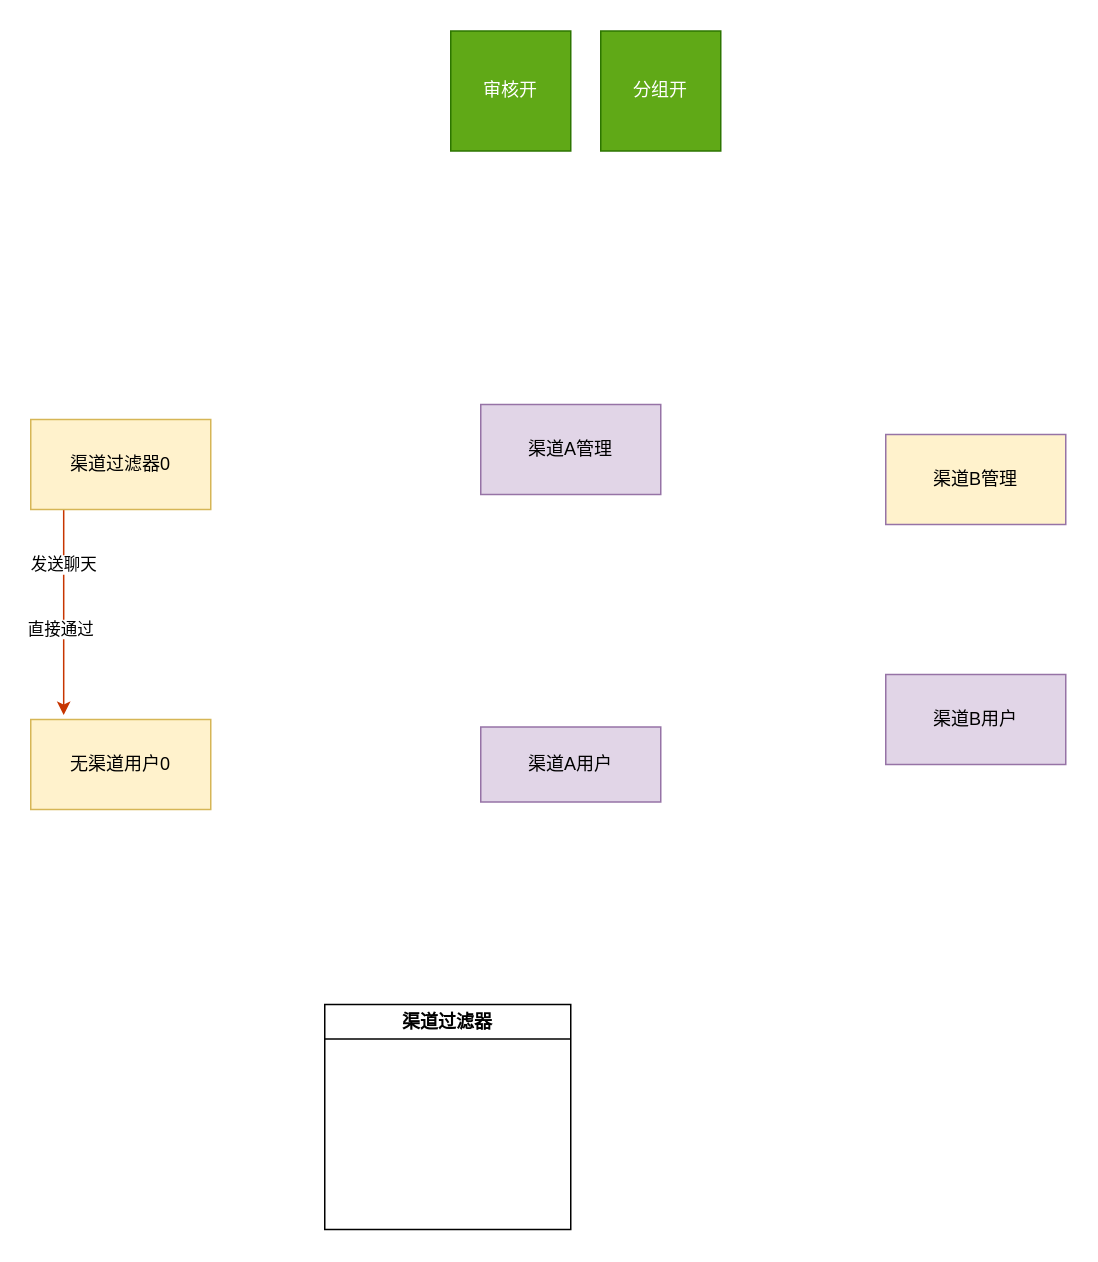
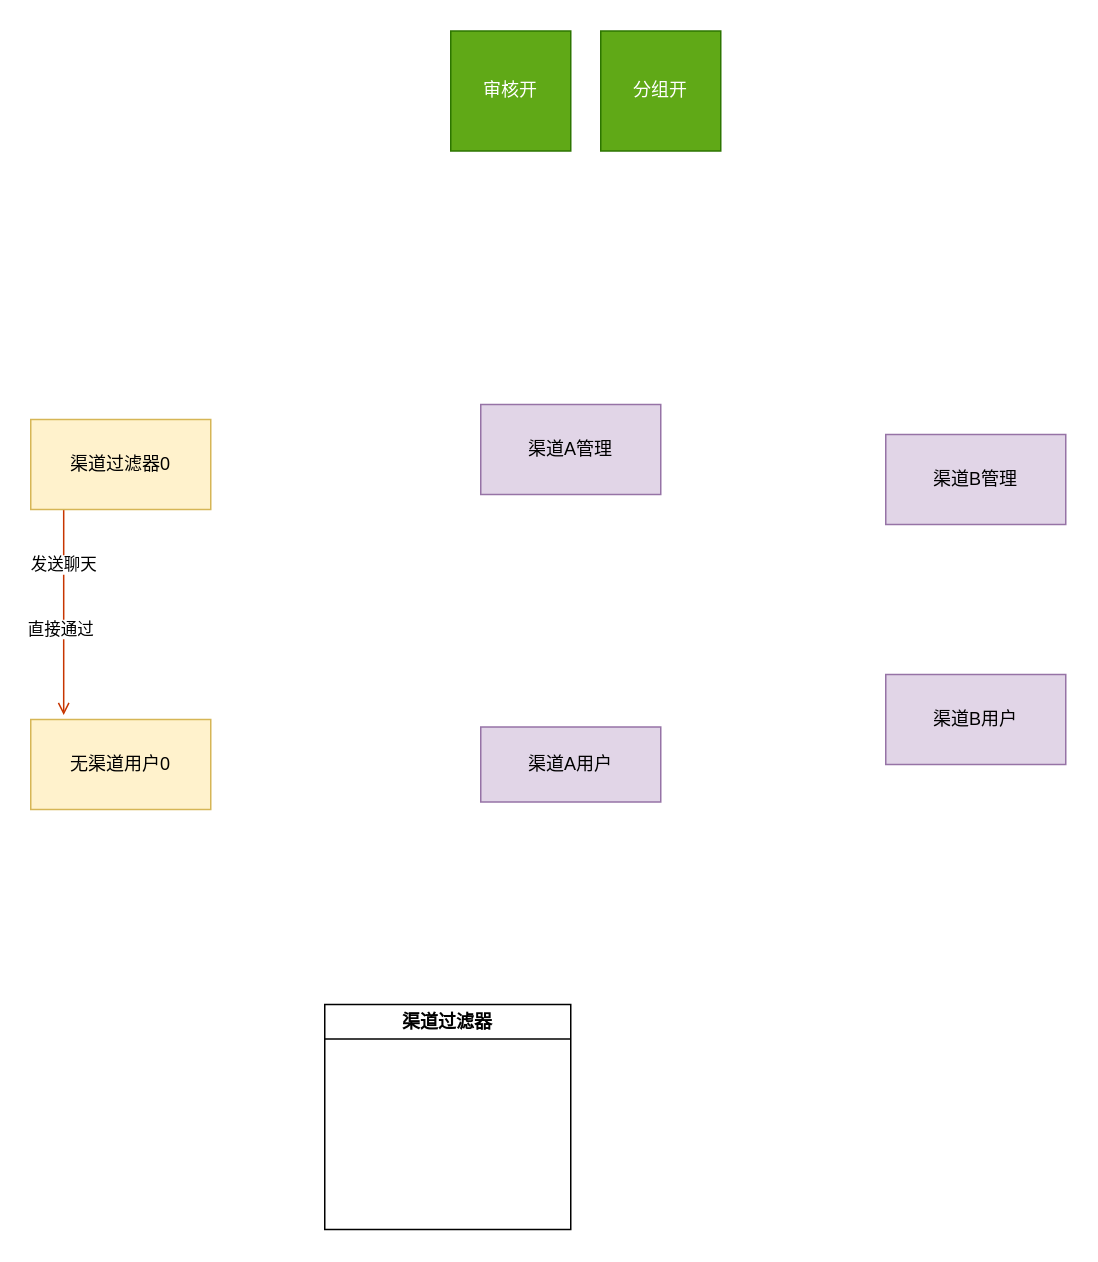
node "渠道B管理": fillcolor #fff2cc -> #e1d5e7
edge "渠道过滤器0" -> "无渠道用户0": arrowhead classic -> open
